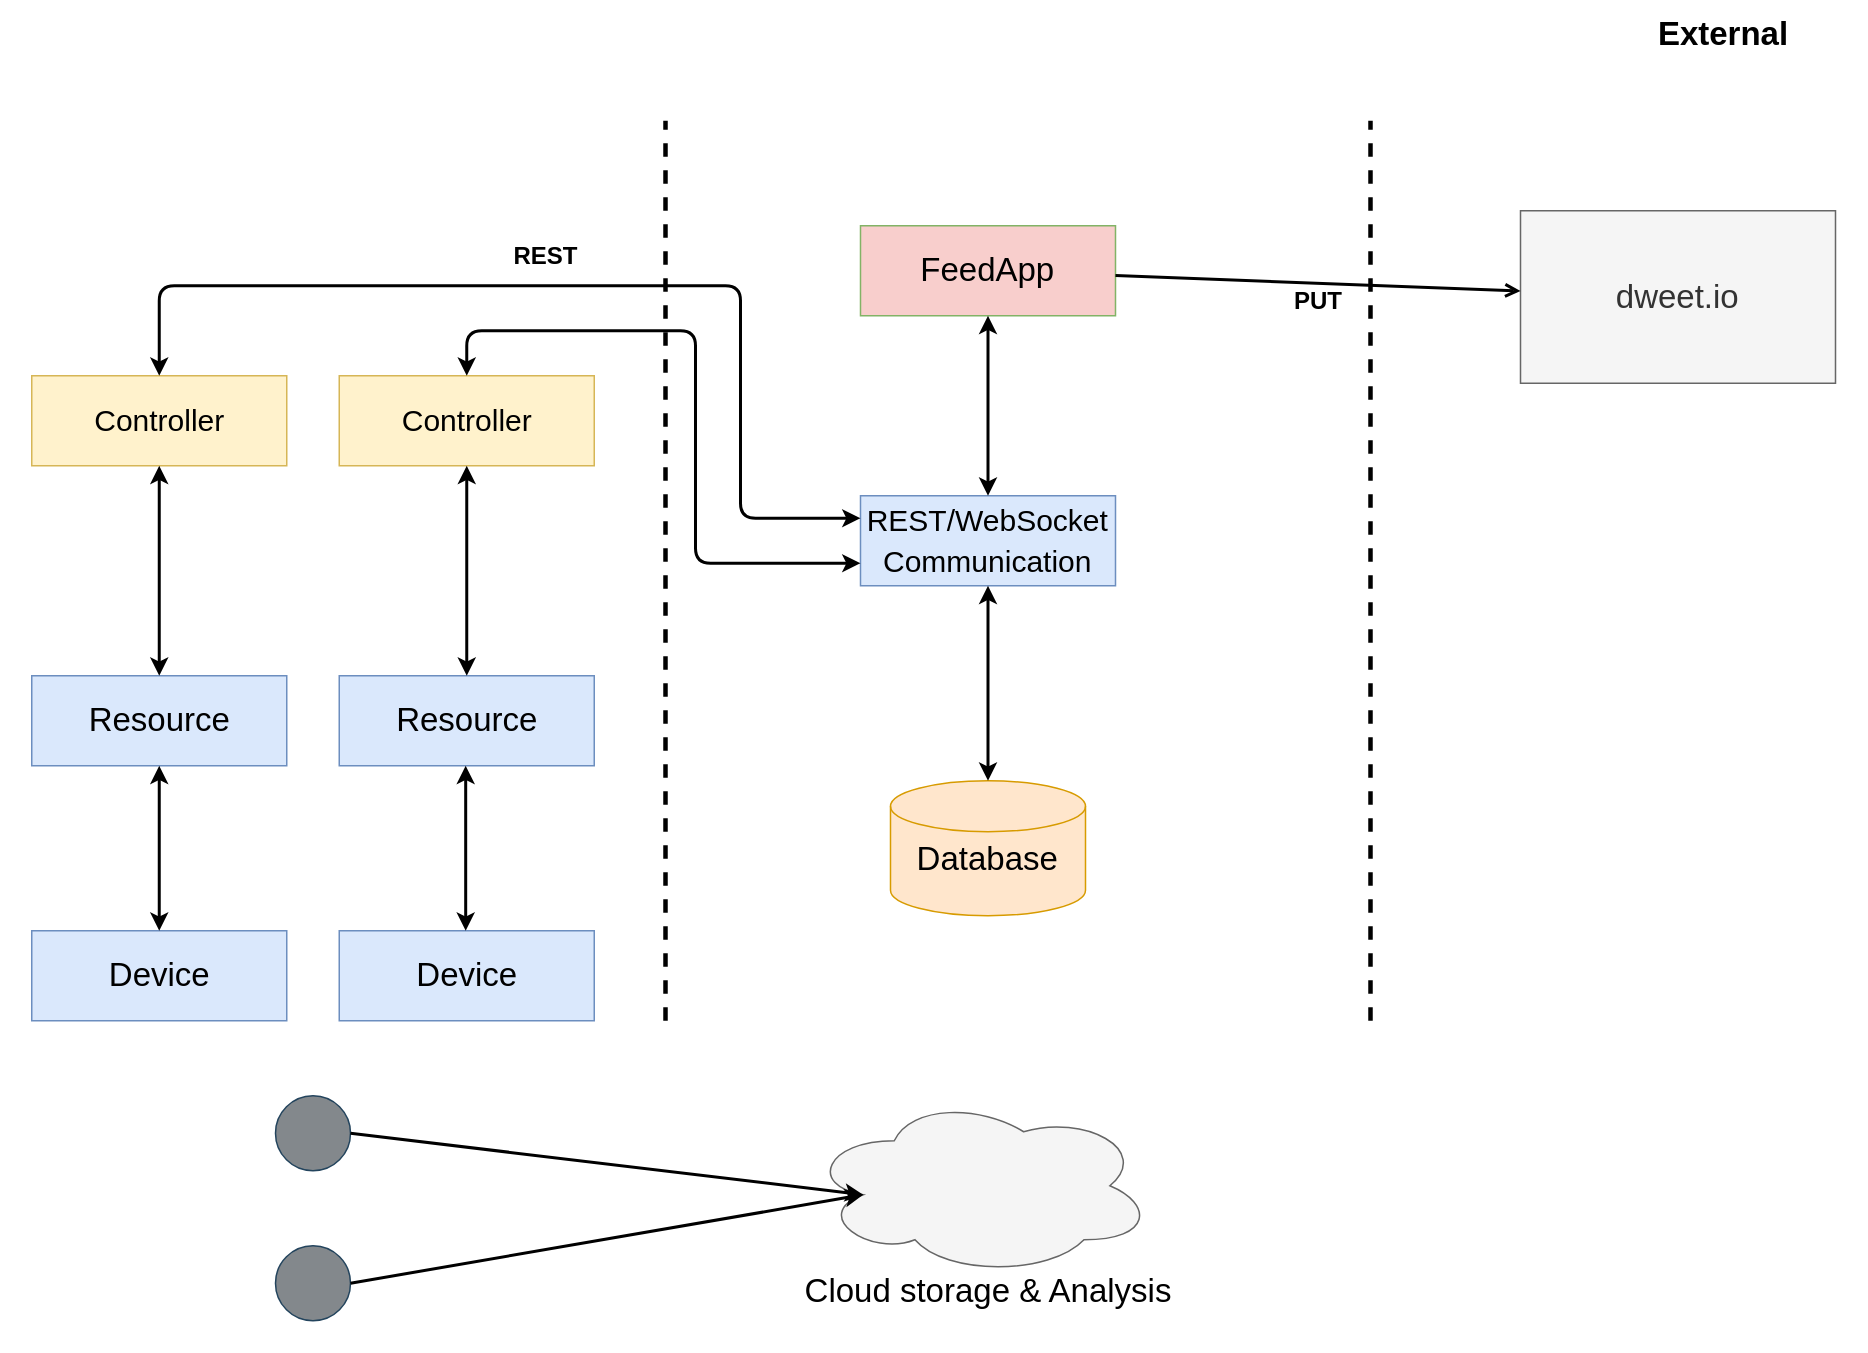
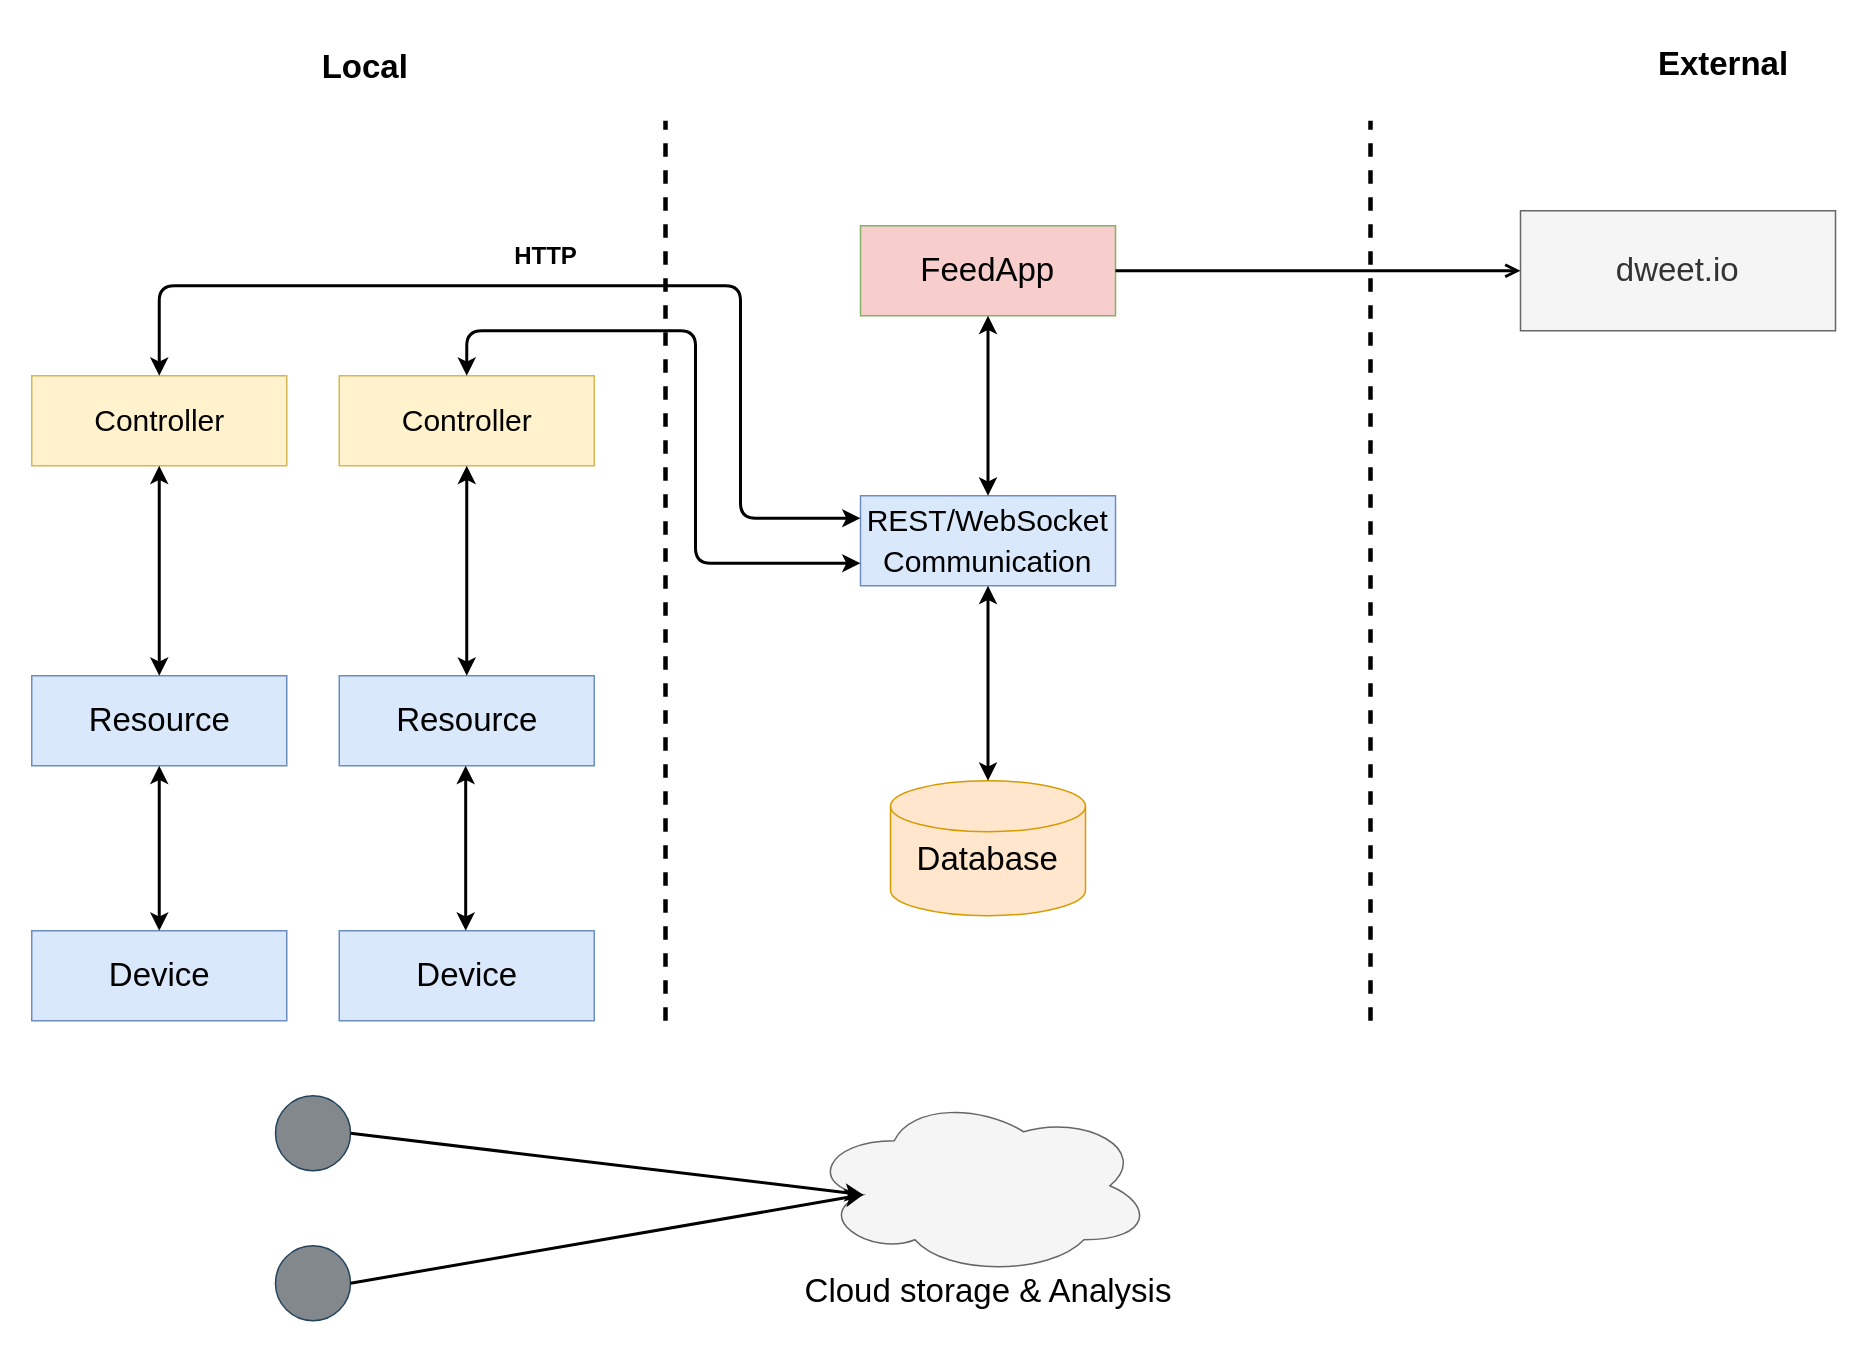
node "External": moved (1723, 35) -> (1723, 65)
node "Local": added
node "REST": label "REST" -> "HTTP"
node "dweet.io": size 315x173 -> 315x120
node "PUT": removed
